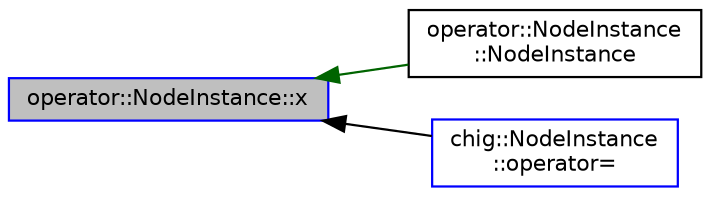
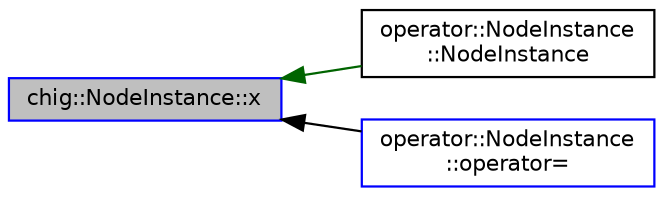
node "operator::NodeInstance::x": label "operator::NodeInstance::x" -> "chig::NodeInstance::x"
node "chig::NodeInstance ::operator=": label "chig::NodeInstance ::operator=" -> "operator::NodeInstance ::operator="
